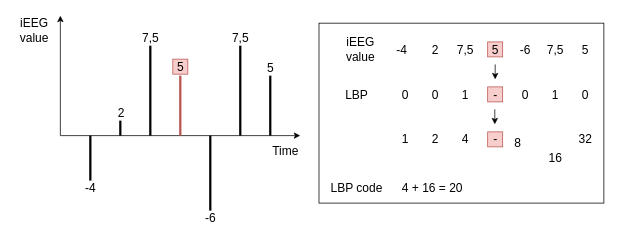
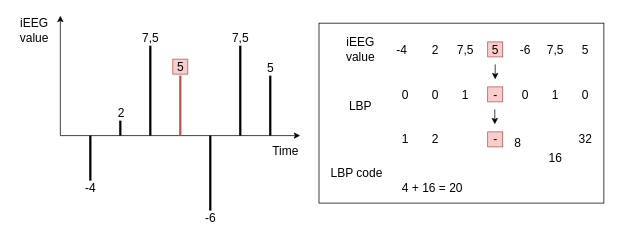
node "LBP": moved (357, 94) -> (360, 105)
node "4": removed
node "LBP code": moved (357, 188) -> (357, 173)
